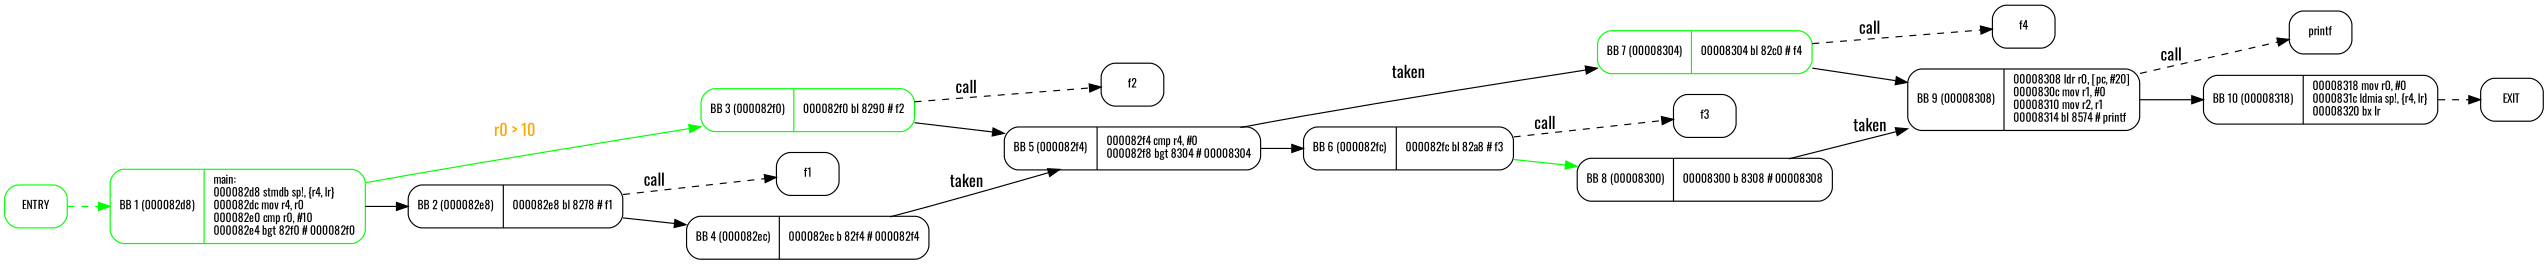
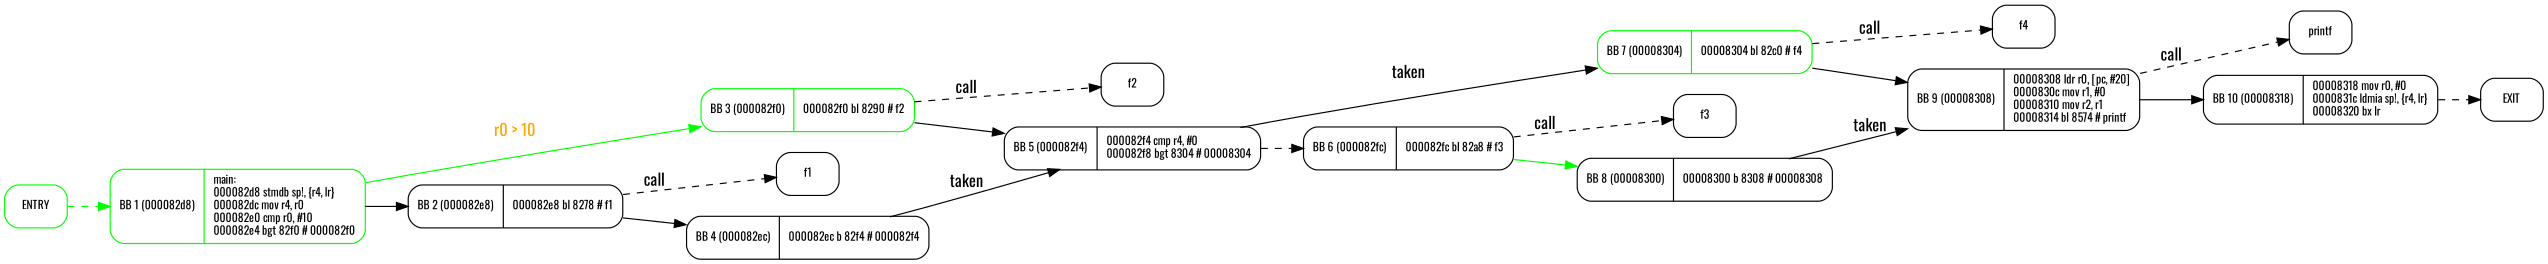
edge "BB 5 (000082f4)" -> "BB 6 (000082fc)": style solid -> dashed
